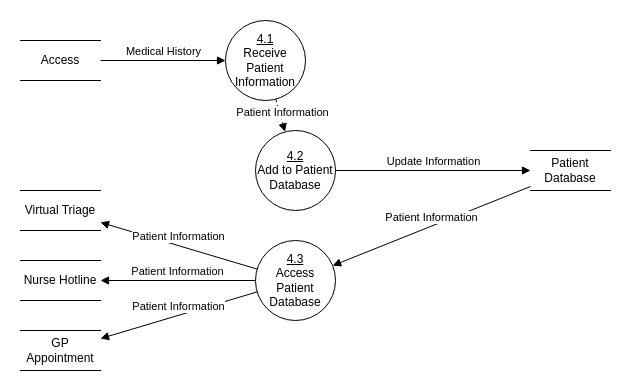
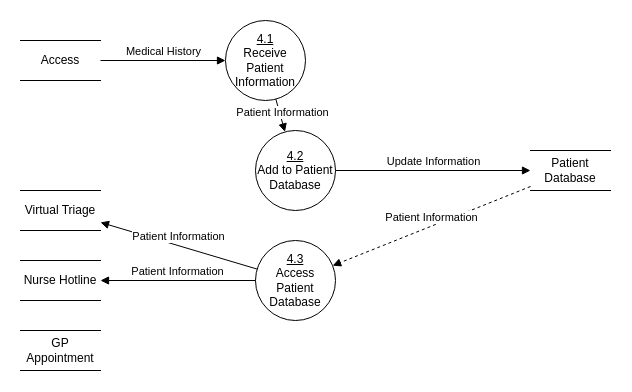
edge "4.1 Receive Patient Information" -> "4.2 Add to Patient Database": style dashed -> solid
edge "Patient Database" -> "4.3 Access Patient Database": style solid -> dashed
edge "4.3 Access Patient Database" -> "GP Appointment": removed, label "Patient Information"
